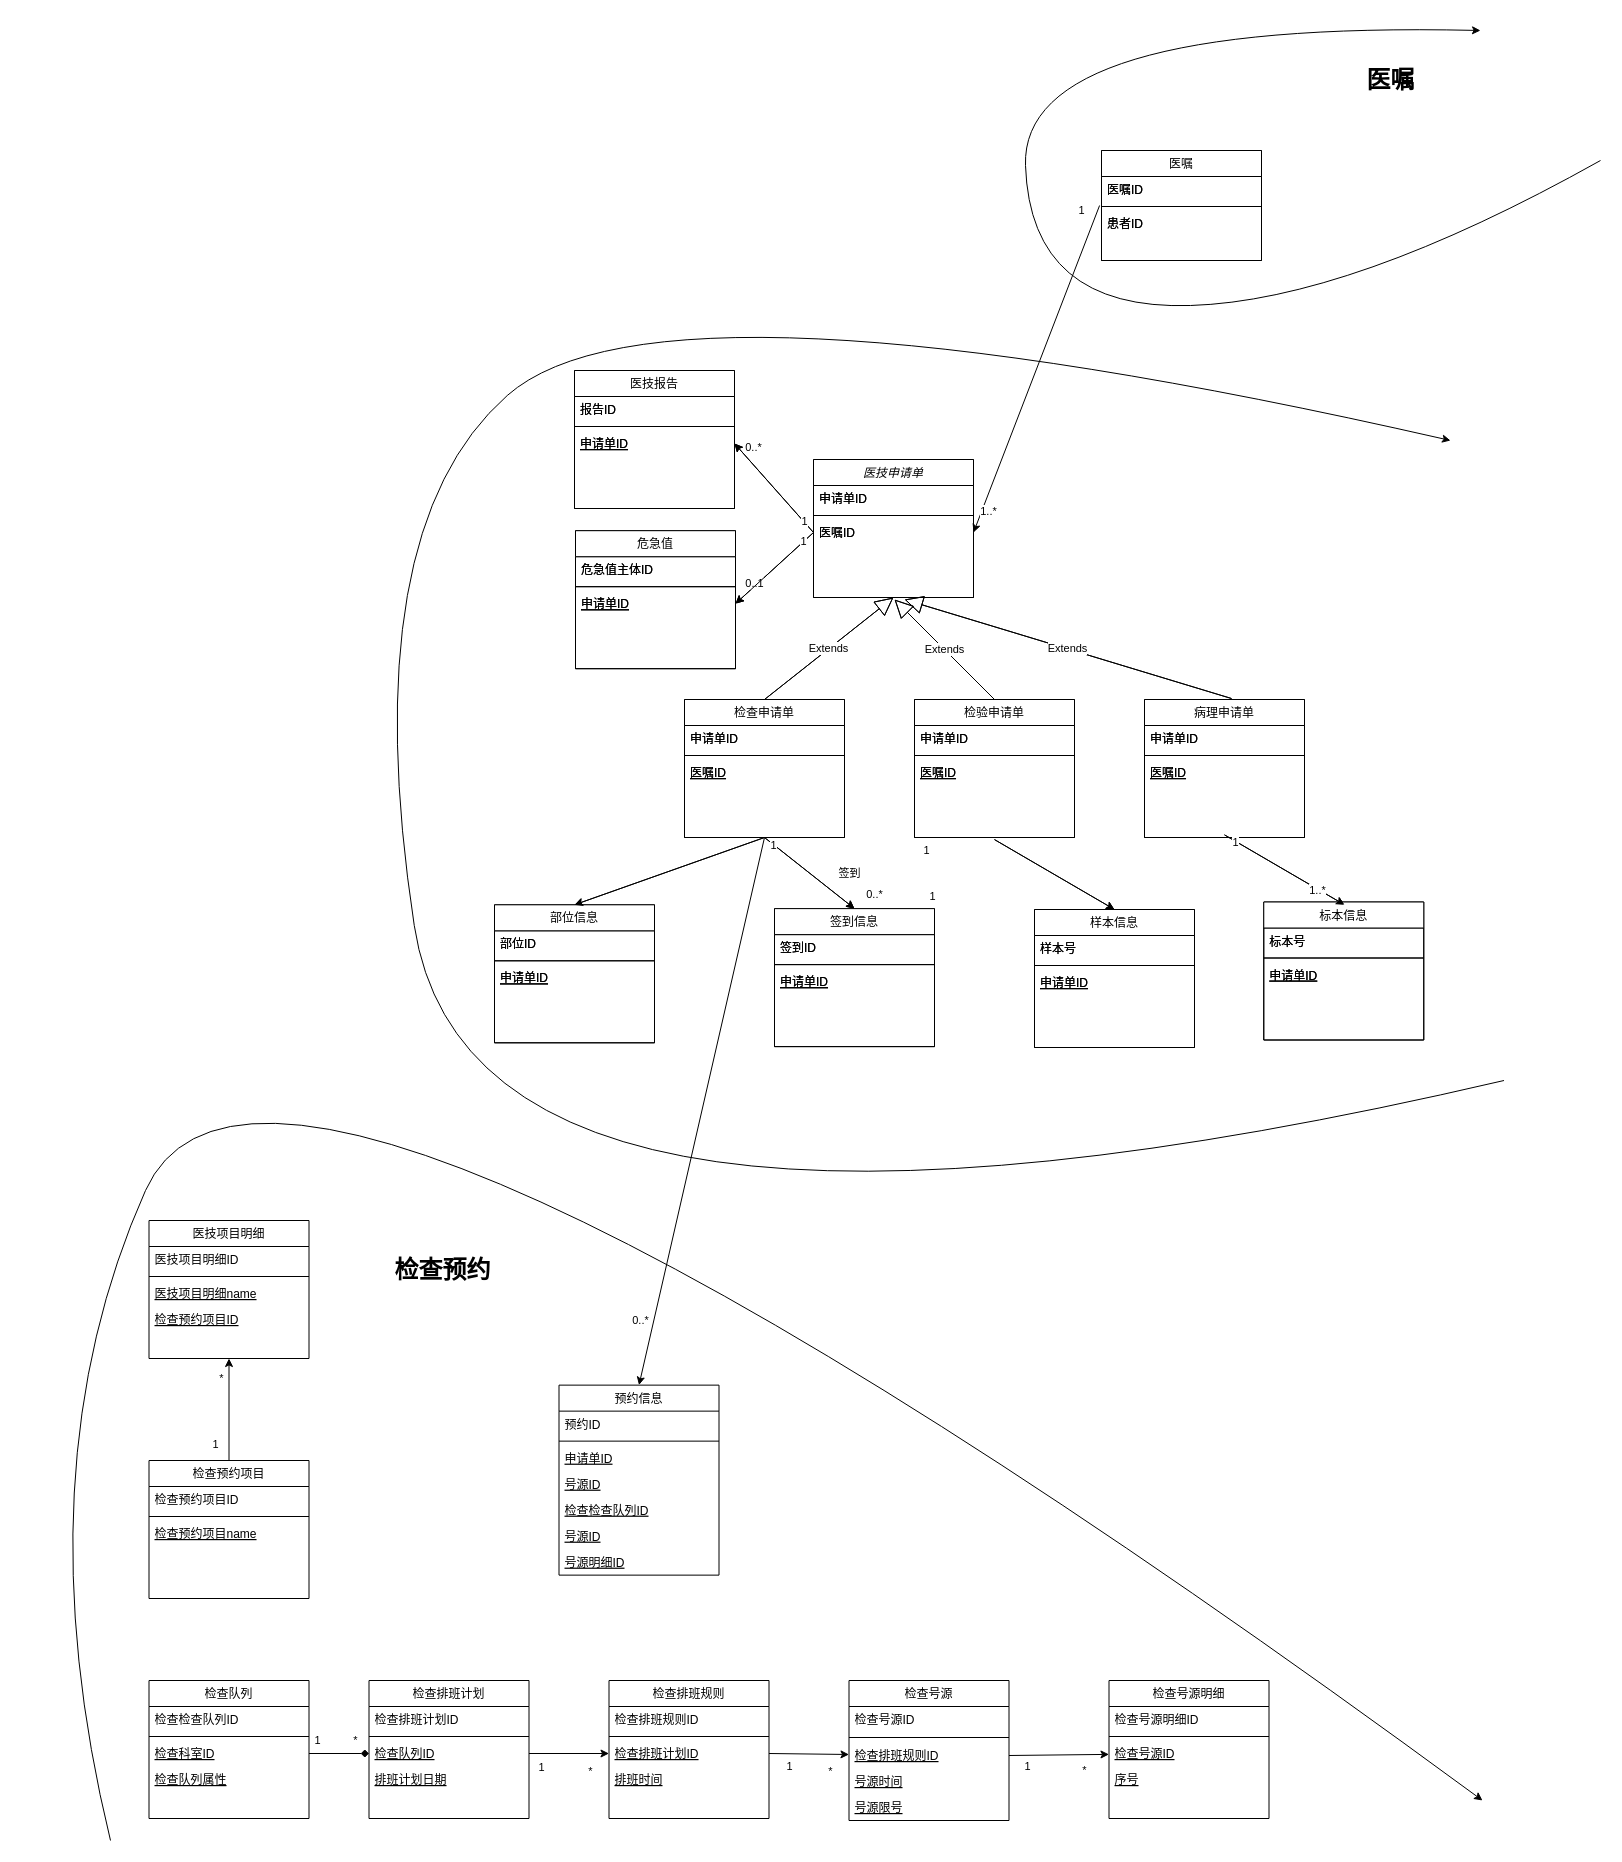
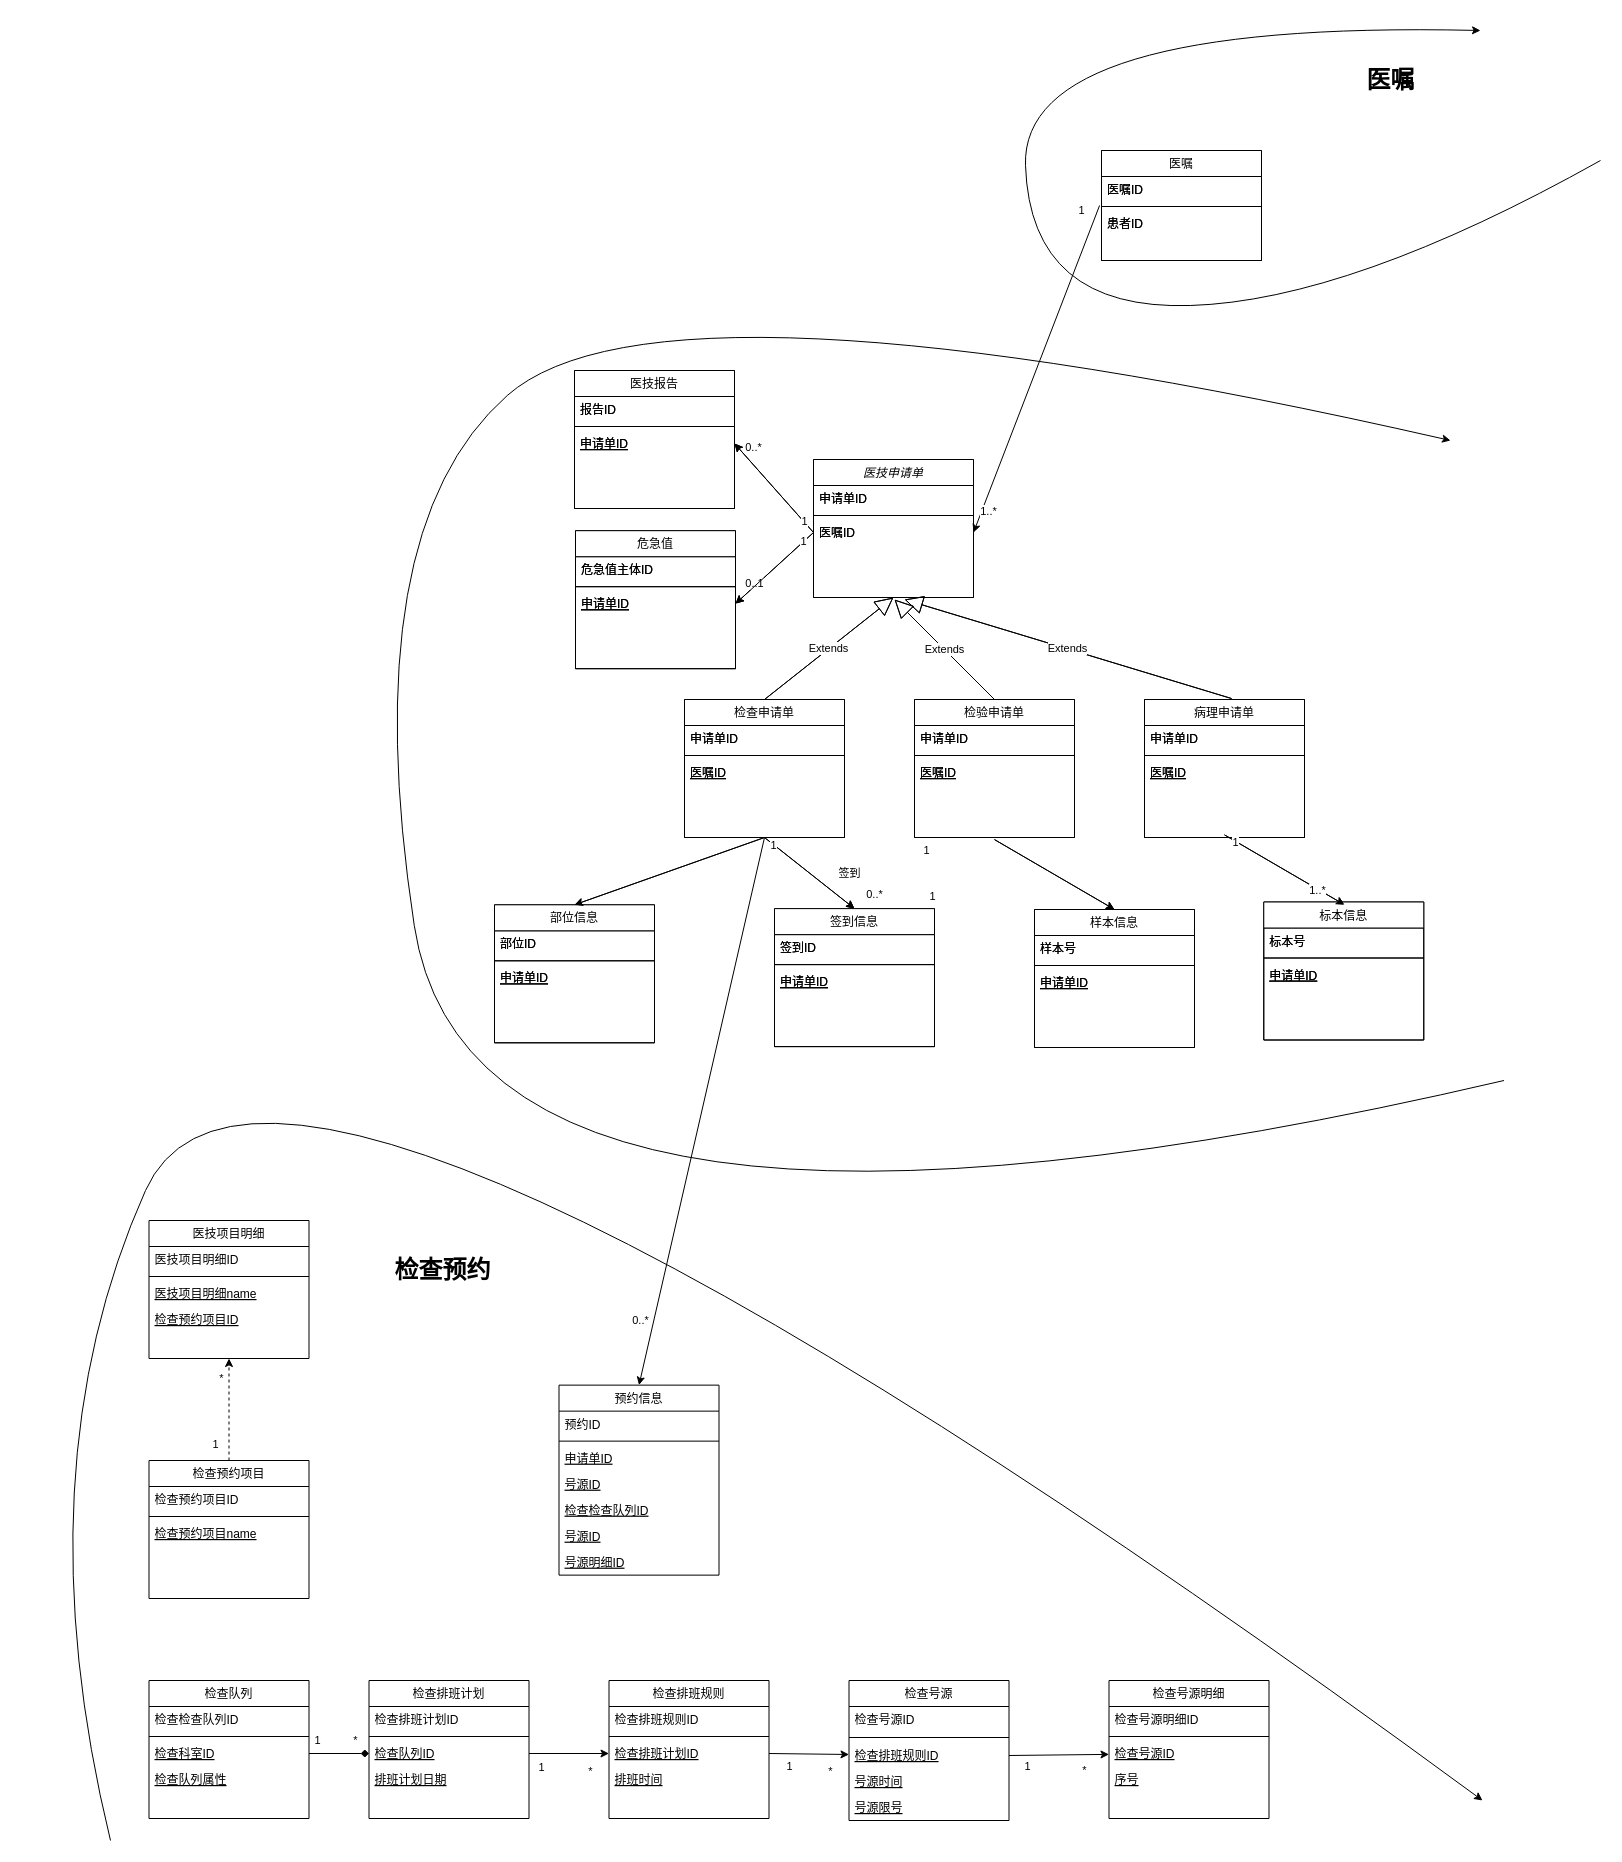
edge "检查预约项目" -> "医技项目明细": style solid -> dashed
